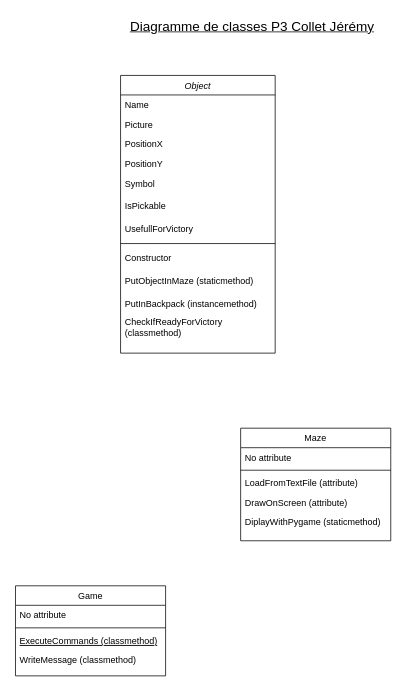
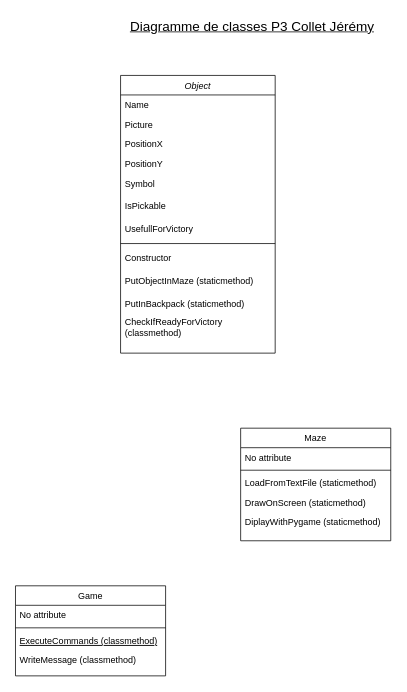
node "PutInBackpack (instancemethod)": label "PutInBackpack (instancemethod)" -> "PutInBackpack (staticmethod)"
node "LoadFromTextFile (attribute)": label "LoadFromTextFile (attribute)" -> "LoadFromTextFile (staticmethod)"
node "DrawOnScreen (attribute)": label "DrawOnScreen (attribute)" -> "DrawOnScreen (staticmethod)"
